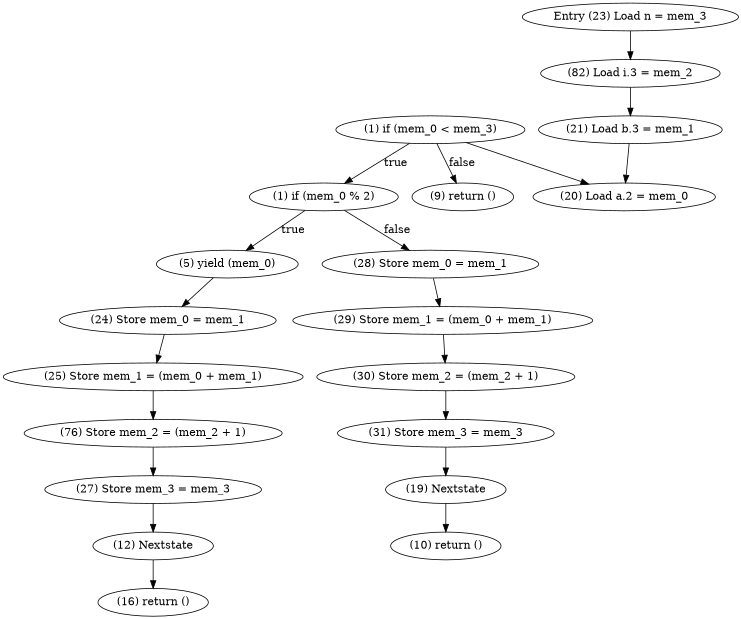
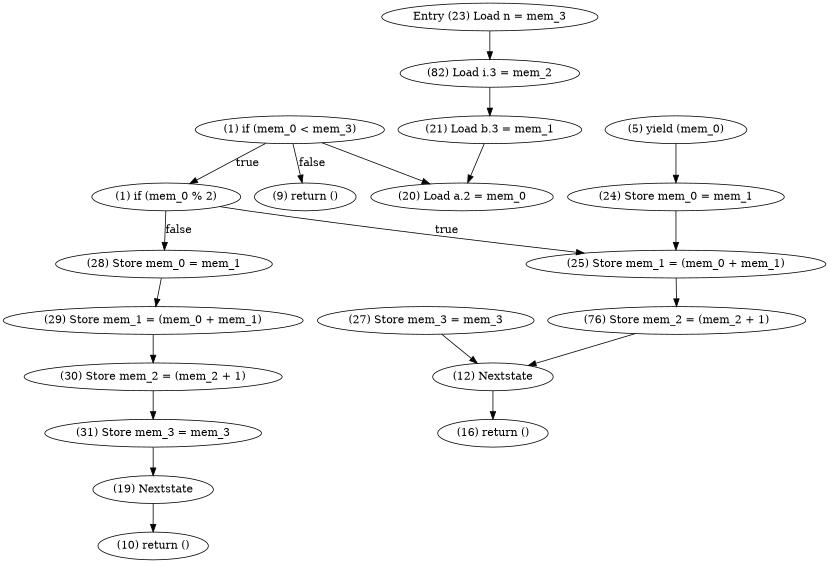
edge "(1) if (mem_0 % 2)" -> "(5) yield (mem_0)": now "(1) if (mem_0 % 2)" -> "(25) Store mem_1 = (mem_0 + mem_1)"
edge "(76) Store mem_2 = (mem_2 + 1)" -> "(27) Store mem_3 = mem_3": now "(76) Store mem_2 = (mem_2 + 1)" -> "(12) Nextstate"
